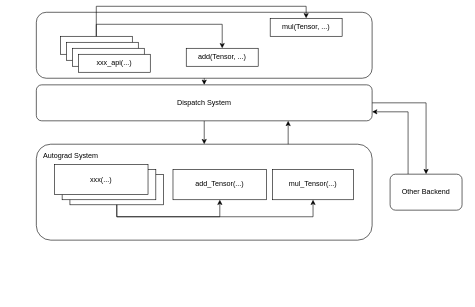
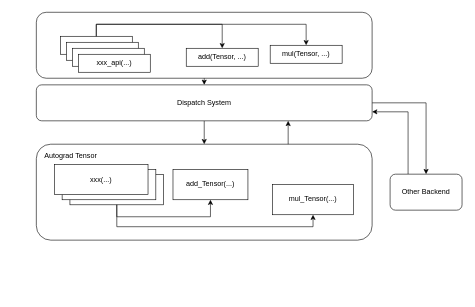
node "mul(Tensor, ...)": moved (306, 27) -> (306, 54)
node "Autograd System": label "Autograd System" -> "Autograd Tensor"
node "add_Tensor(...)": size 94x30 -> 75x30
node "mul_Tensor(...)": moved (313, 185) -> (313, 200)
